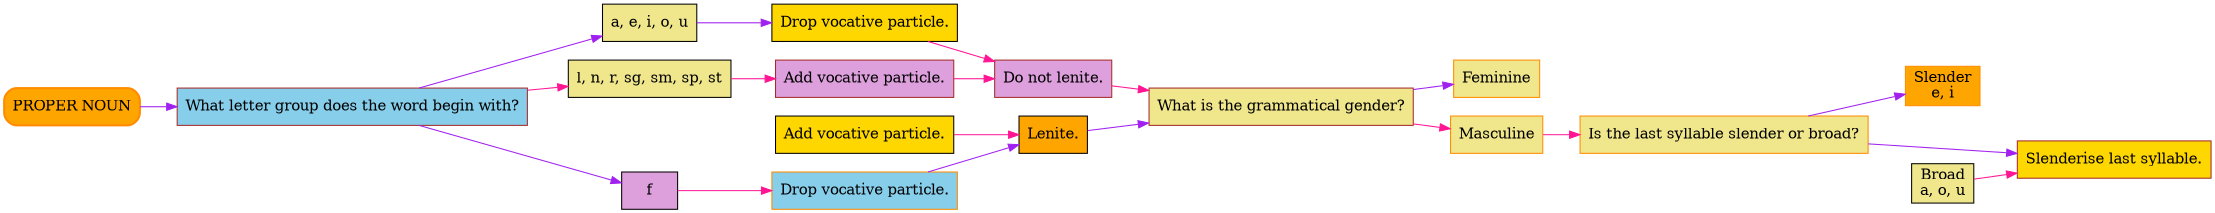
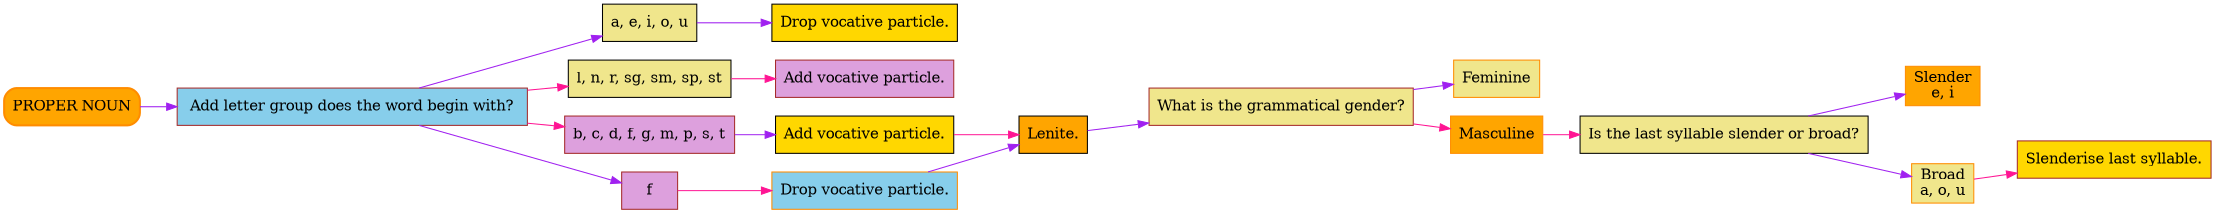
node "Do not lenite.": removed
node "What letter group does the word begin with?": label "What letter group does the word begin with?" -> "Add letter group does the word begin with?"
node "b, c, d, f, g, m, p, s, t": added
node "Masculine": fillcolor khaki -> orange
node "Is the last syllable slender or broad?": color darkorange -> black
edge "Is the last syllable slender or broad?" -> "Slenderise last syllable.": now "Is the last syllable slender or broad?" -> "Broad a, o, u"
node "Broad a, o, u": color black -> darkorange
node "f": color black -> brown
